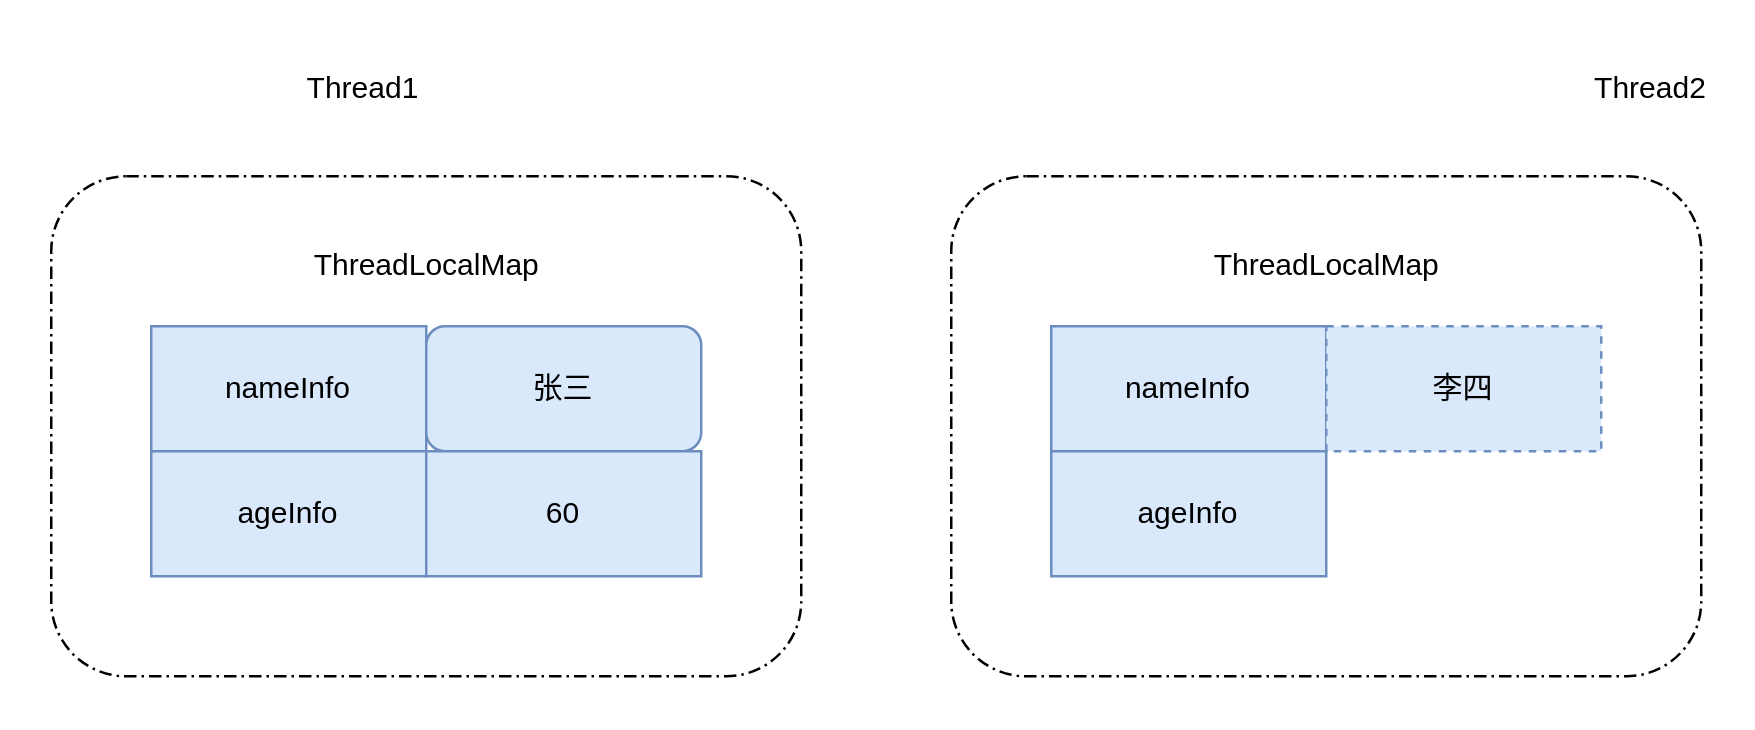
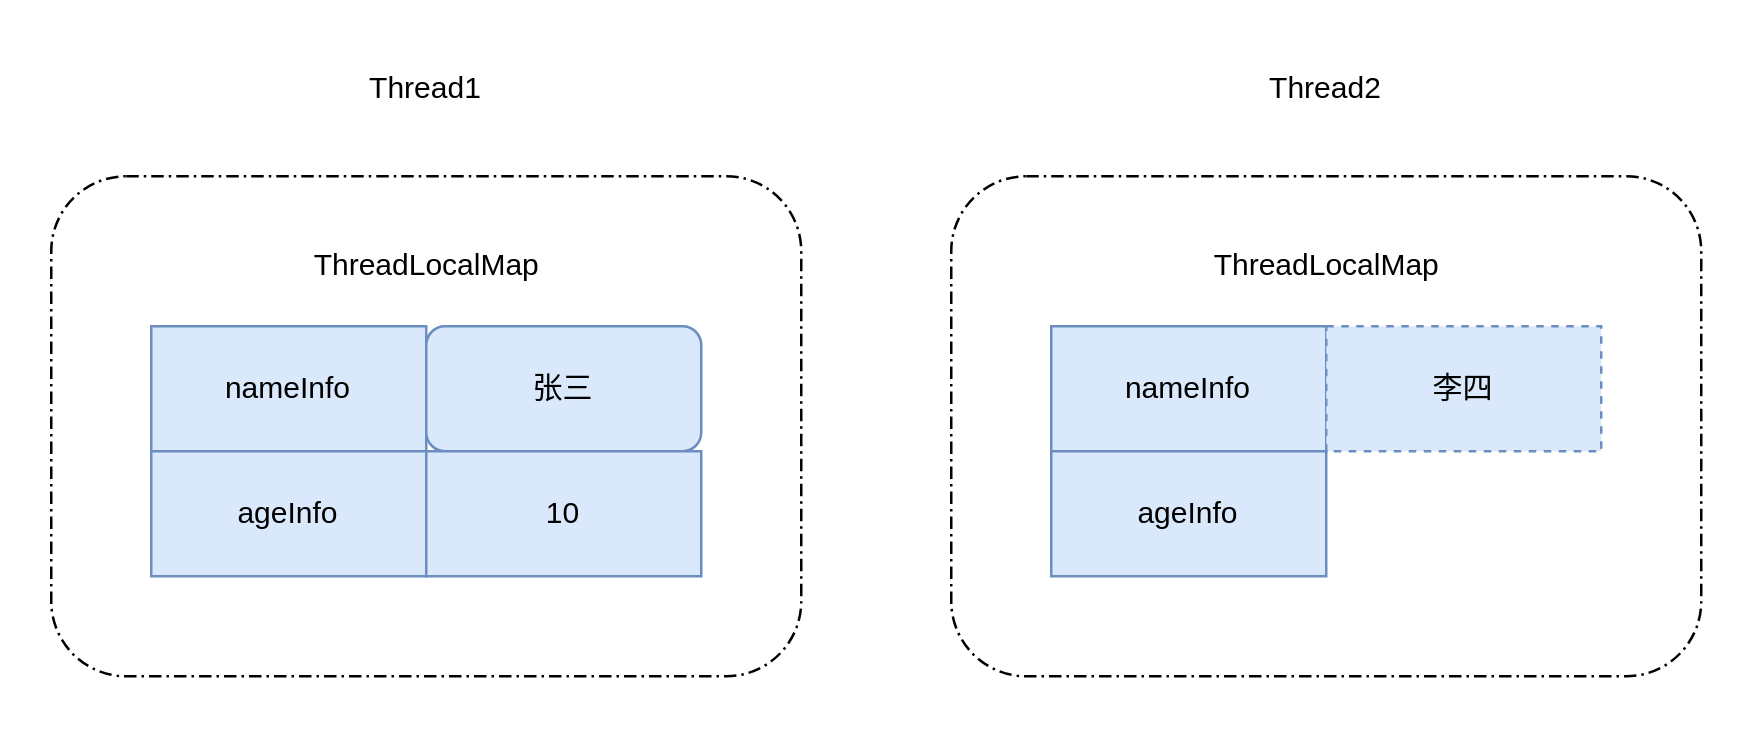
node "Thread1": moved (364, 89) -> (426, 89)
node "Thread2": moved (1651, 89) -> (1326, 89)
node "60": label "60" -> "10"
